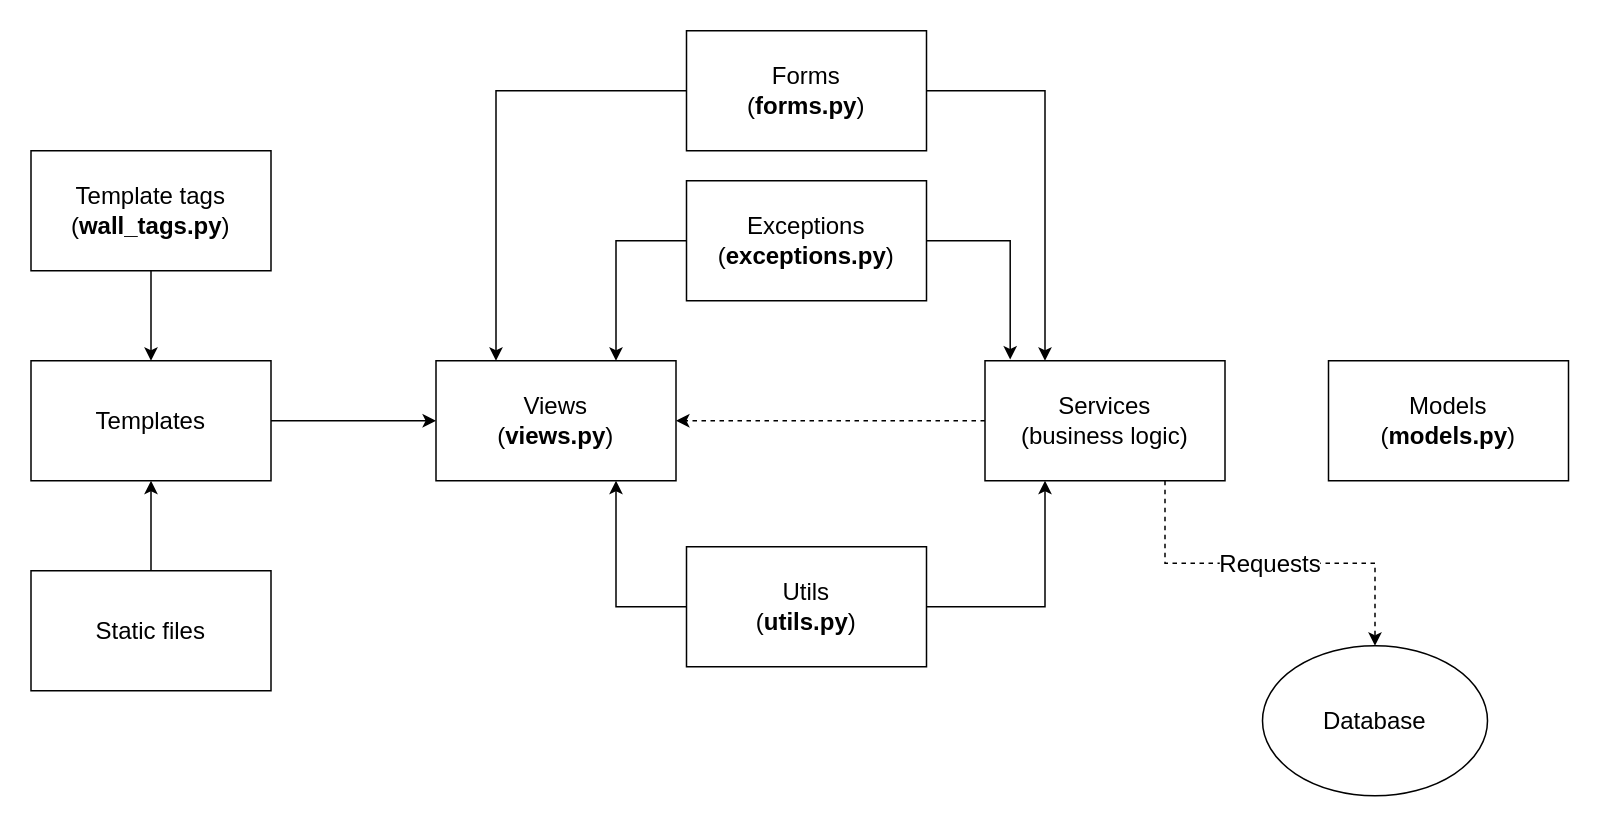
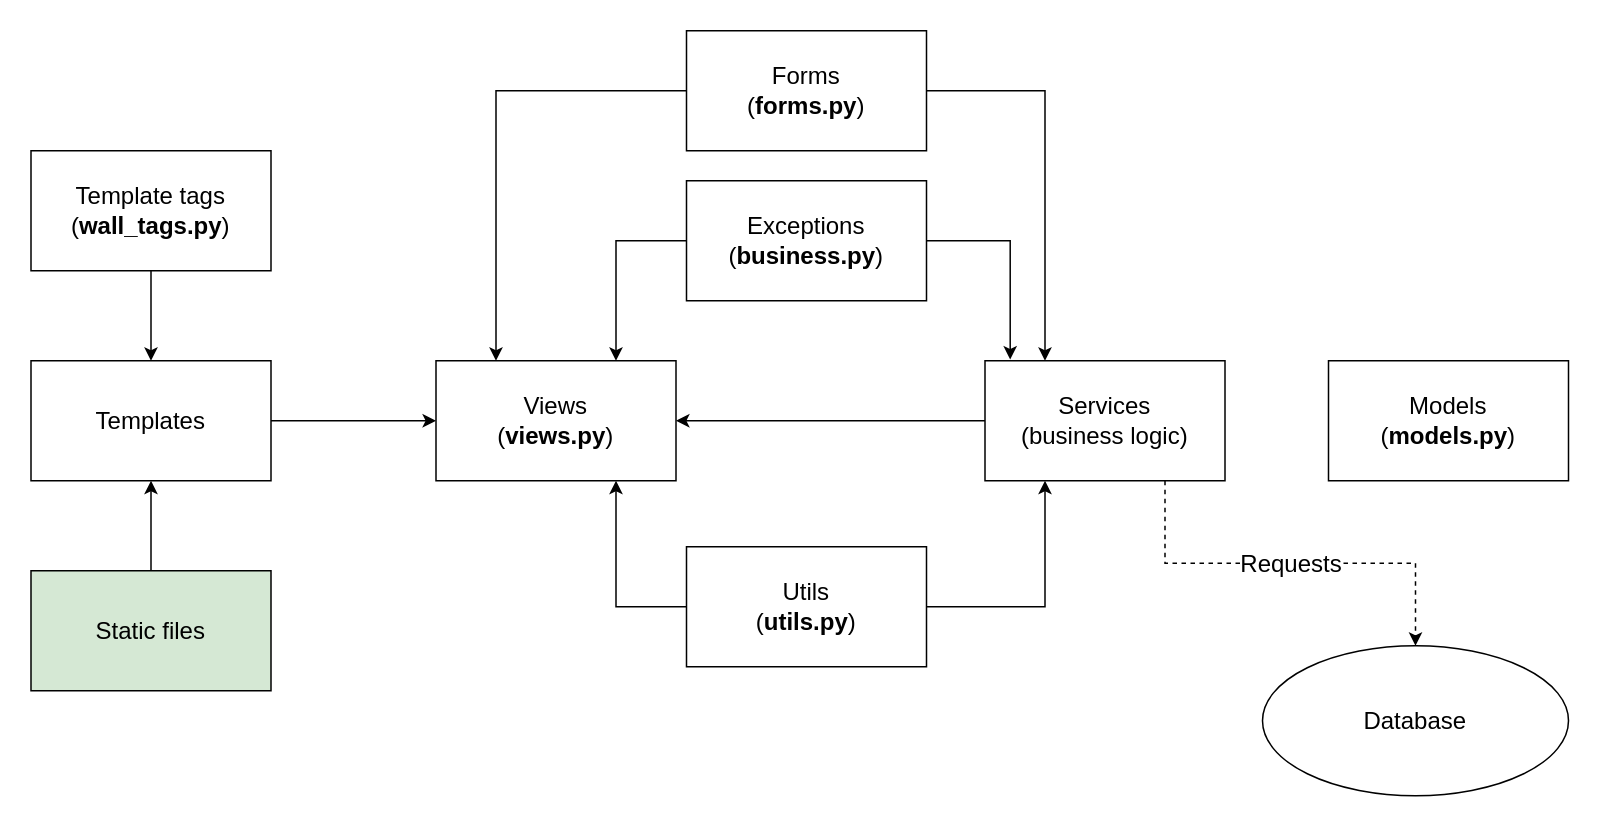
node "Exceptions (exceptions.py)": label "Exceptions (exceptions.py)" -> "Exceptions (business.py)"
edge "Services (business logic)" -> "Views (views.py)": style dashed -> solid
node "Static files": fillcolor #ffffff -> #d5e8d4
node "Database": size 225x150 -> 306x150
